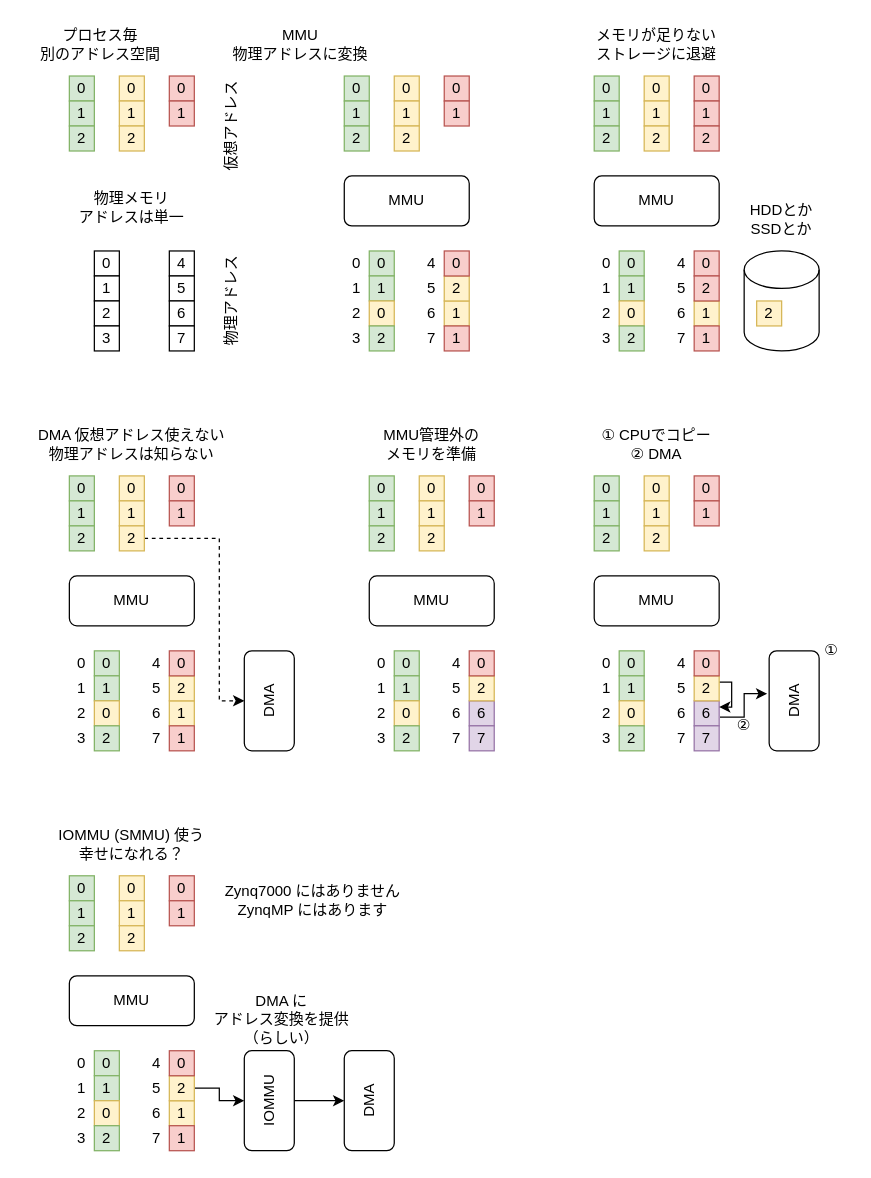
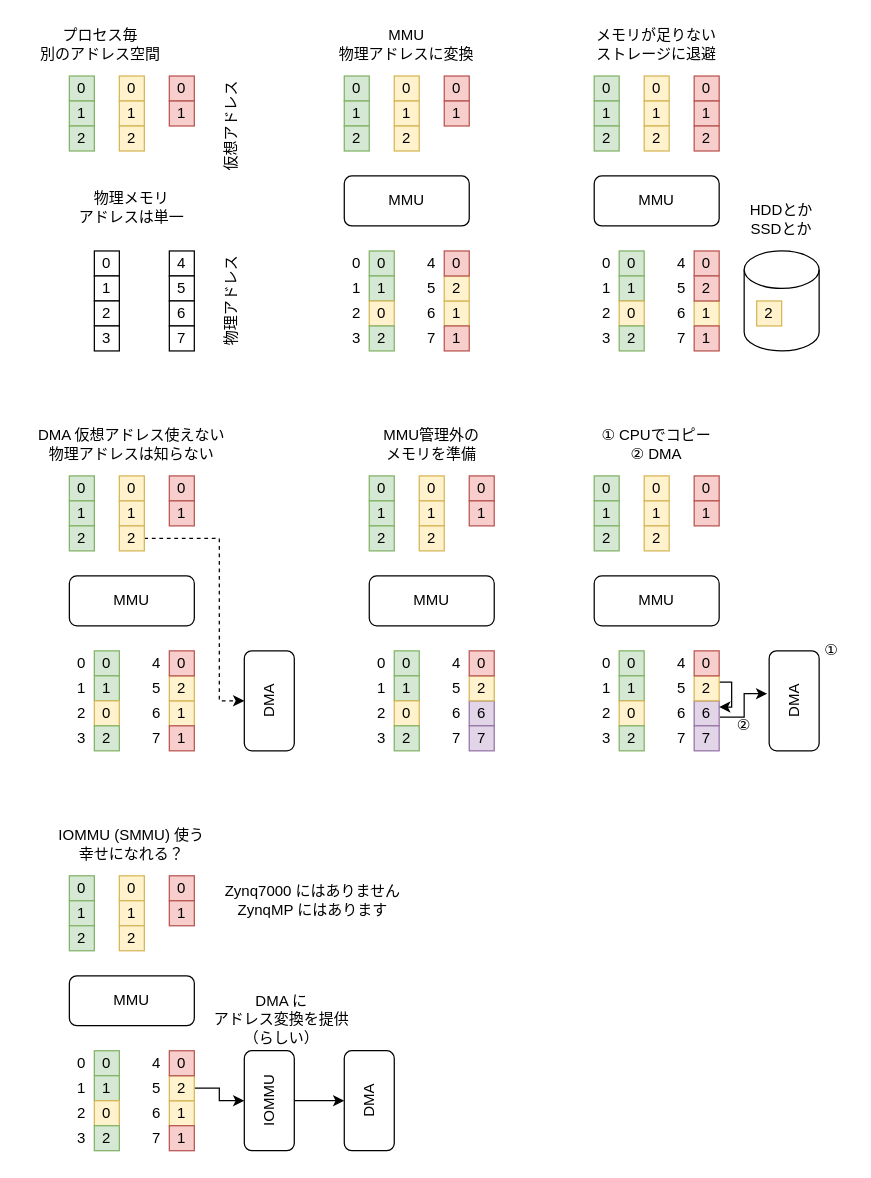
node "MMU 物理アドレスに変換": moved (301, 44) -> (407, 44)
